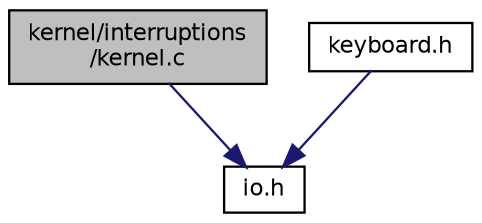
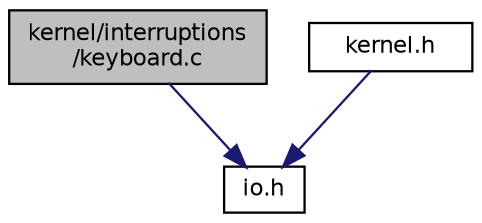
node "kernel/interruptions /kernel.c": label "kernel/interruptions /kernel.c" -> "kernel/interruptions /keyboard.c"
node "keyboard.h": label "keyboard.h" -> "kernel.h"
